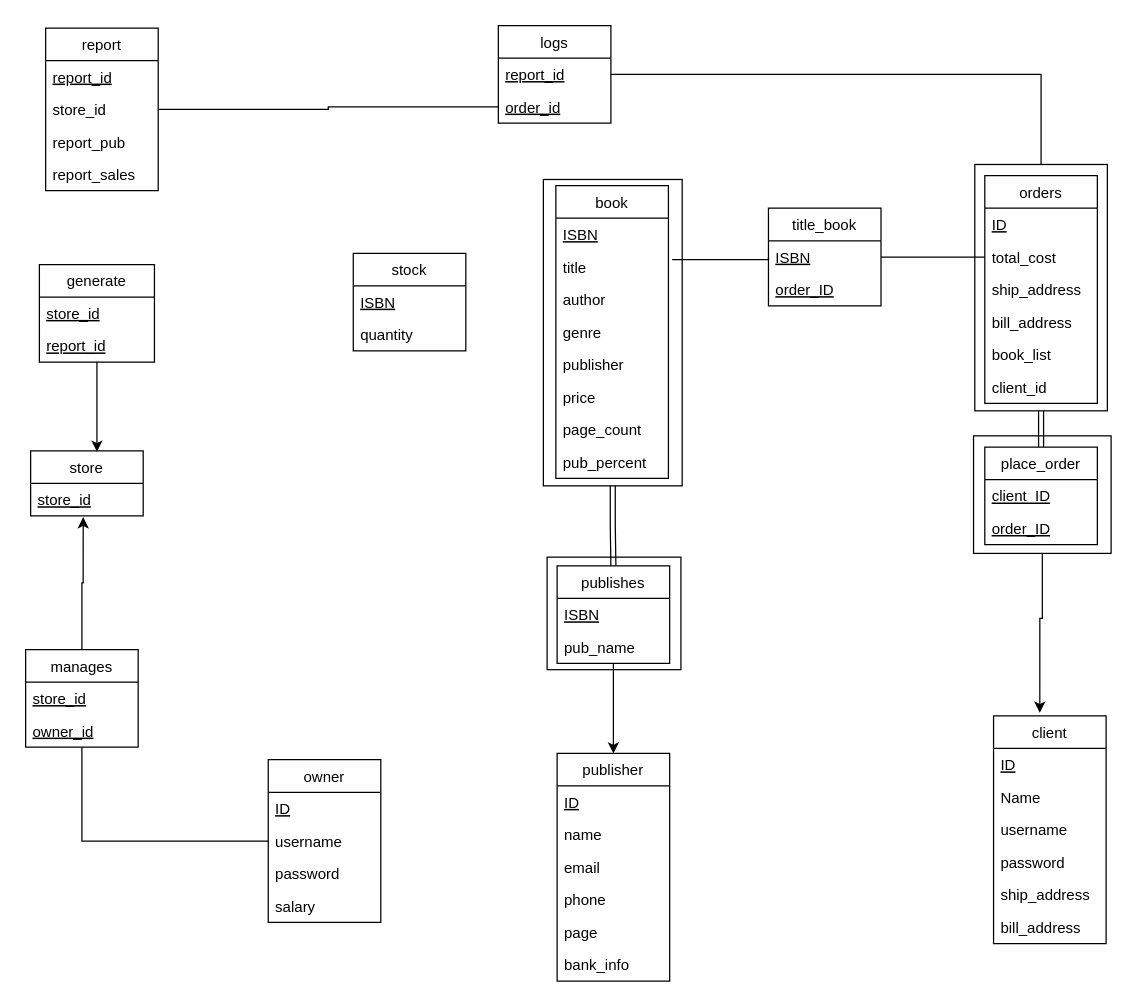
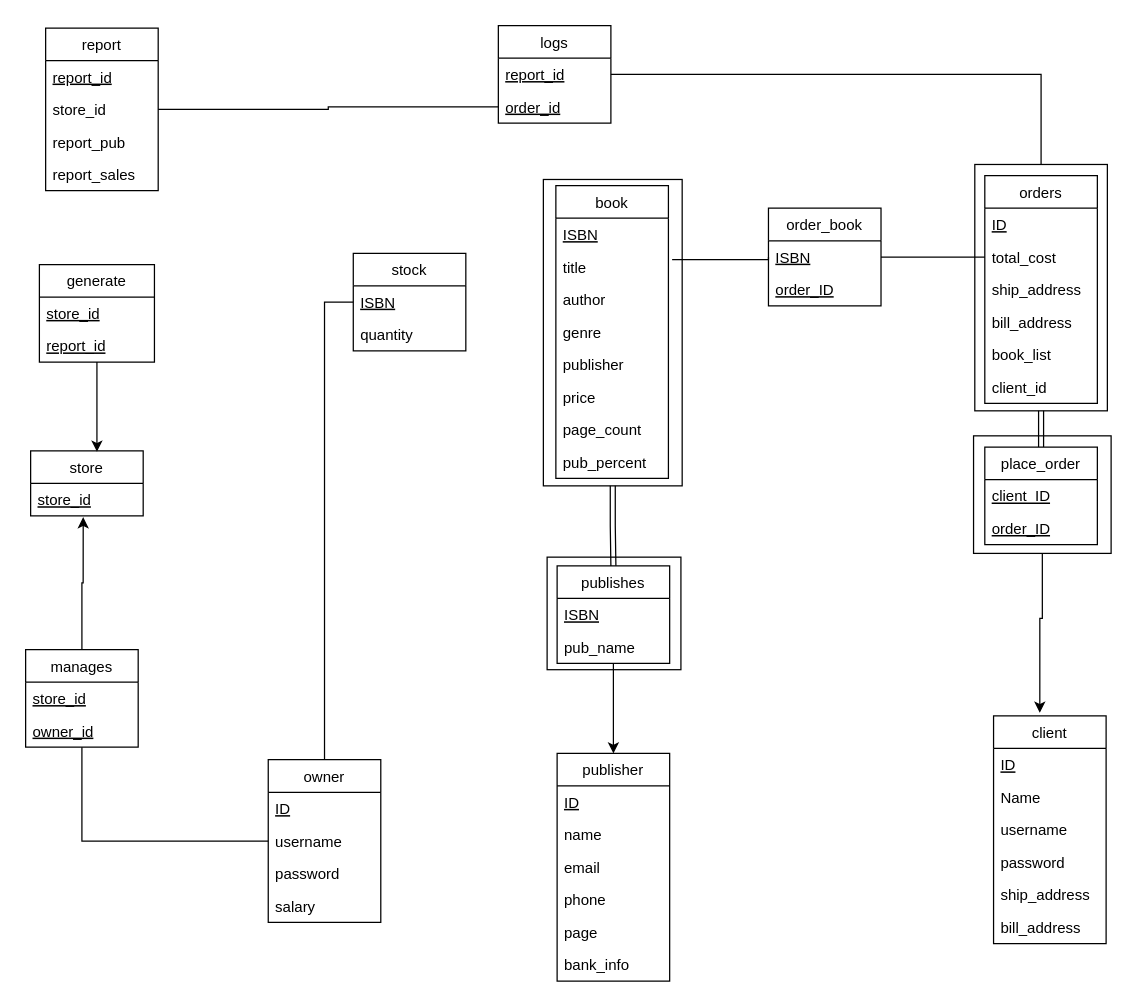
node "title_book": label "title_book" -> "order_book"
edge "stock" -- "owner": added
